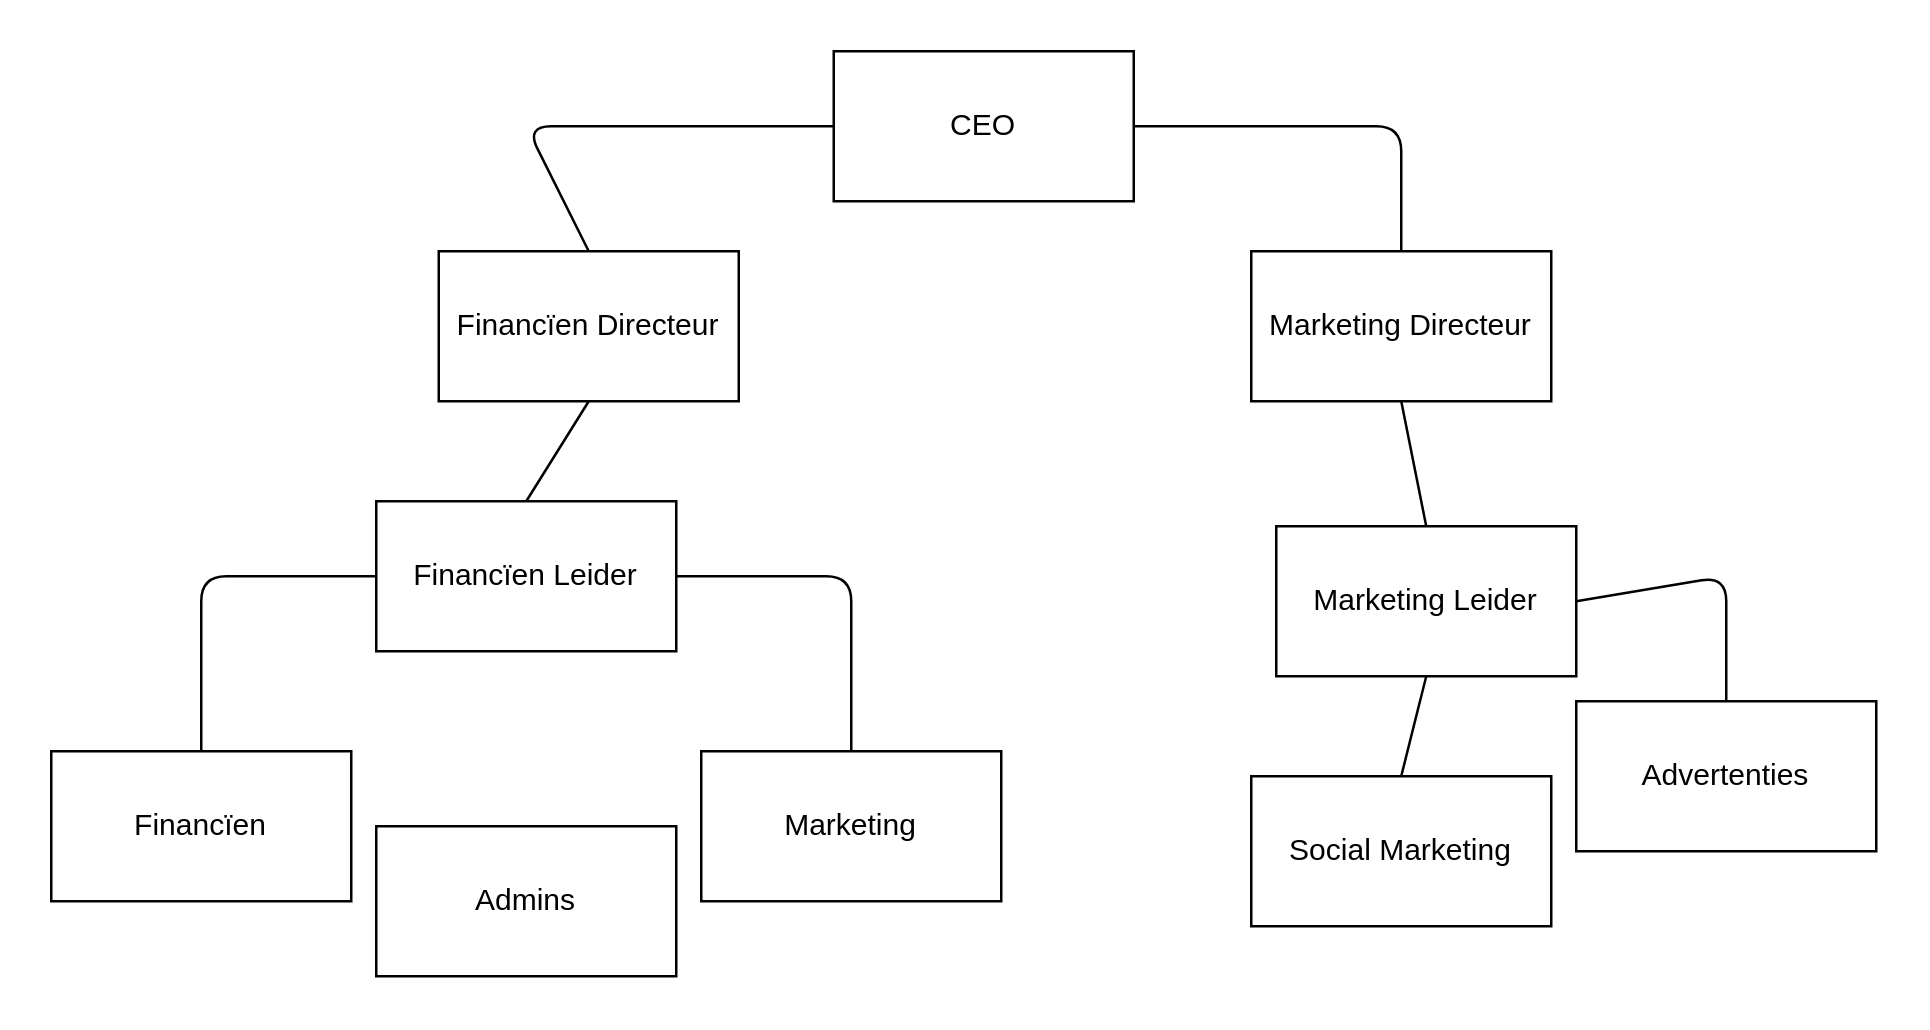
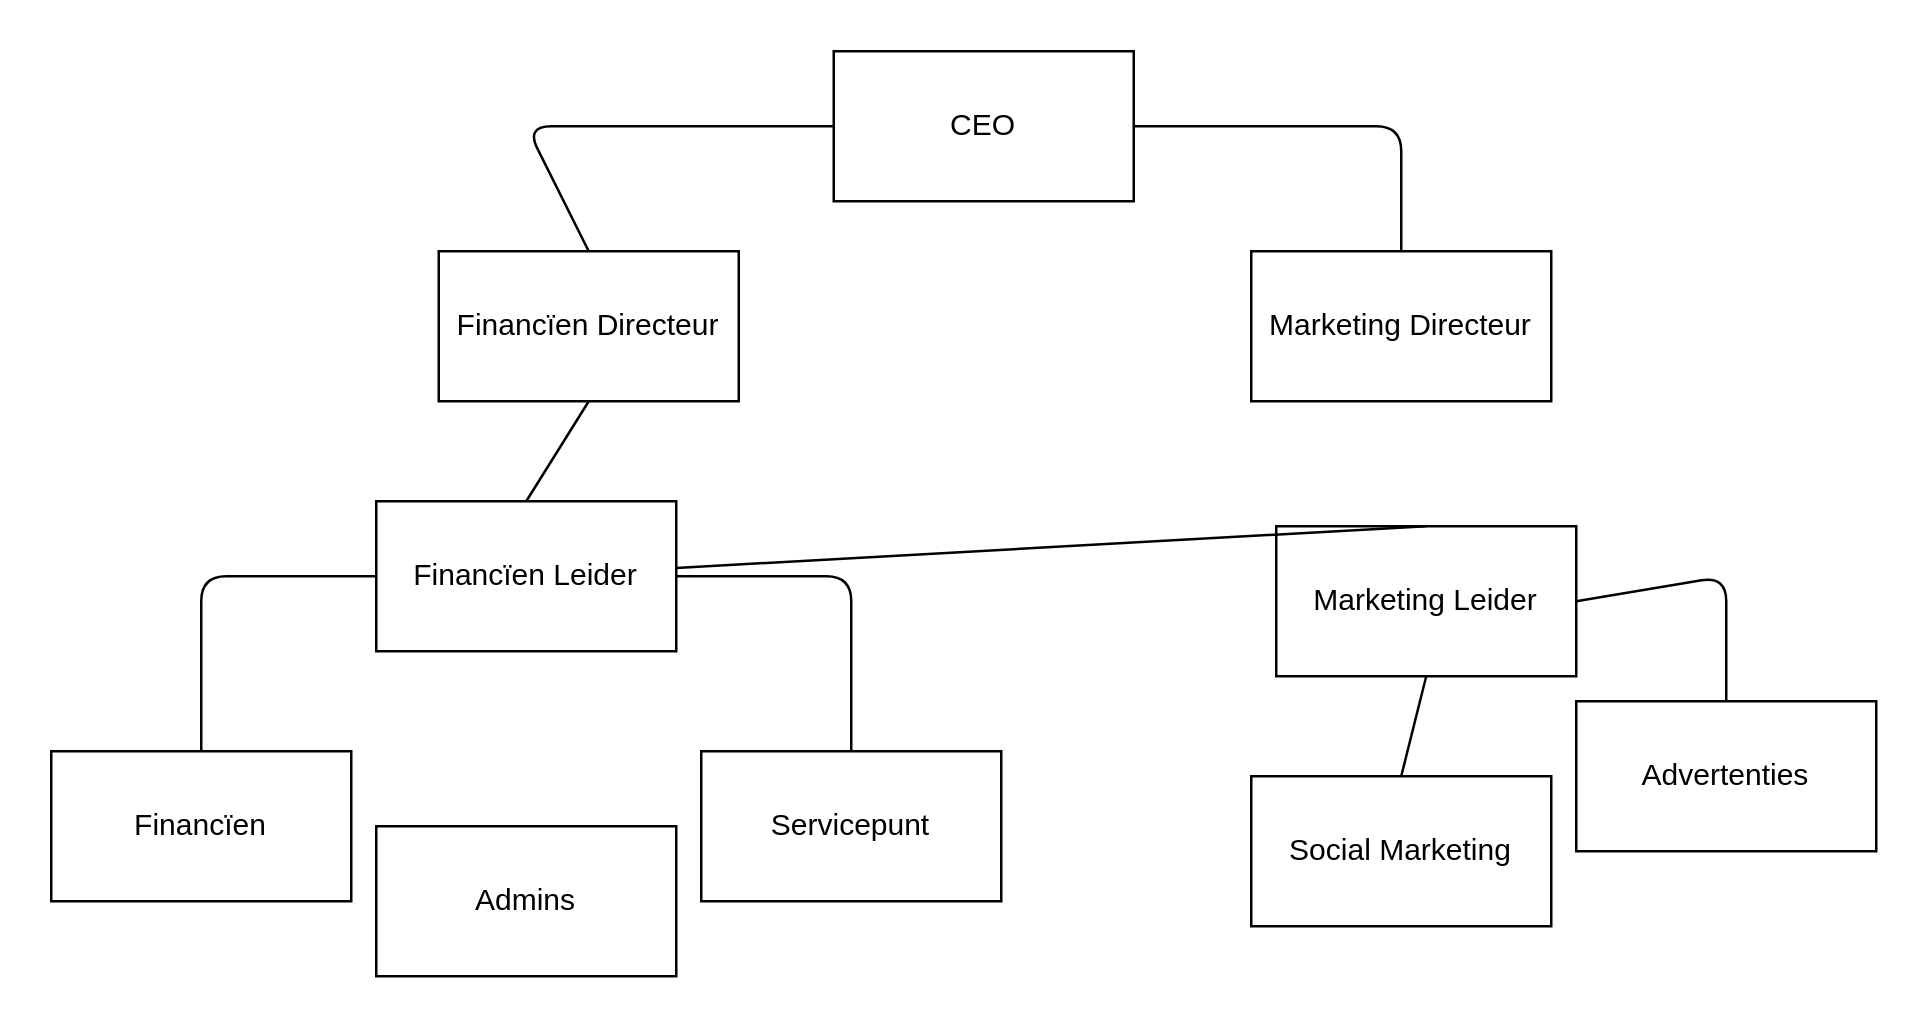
edge "Marketing Directeur" -- "Marketing Leider": now "Financïen Leider" -- "Marketing Leider"
node "Marketing": label "Marketing" -> "Servicepunt"
